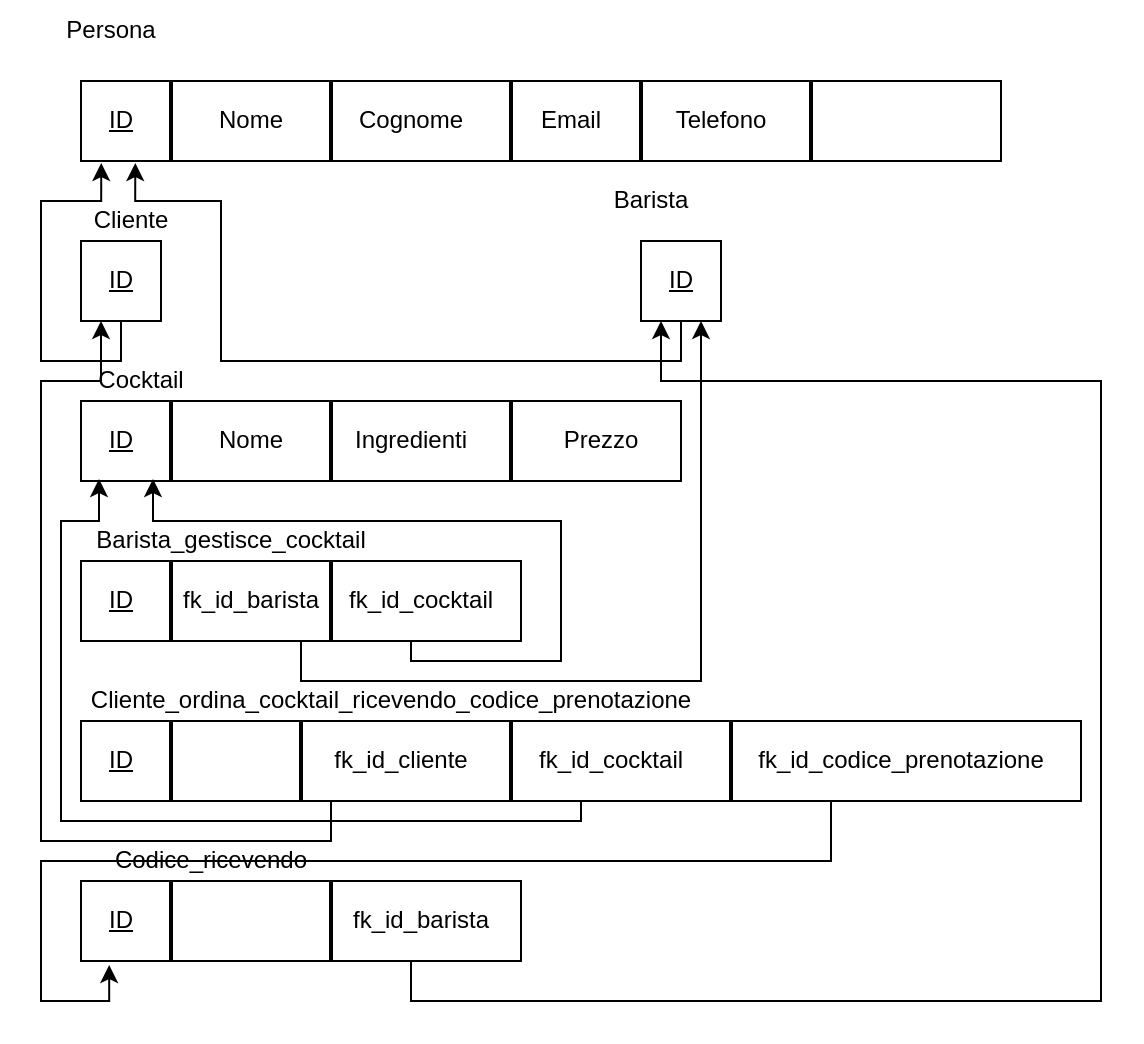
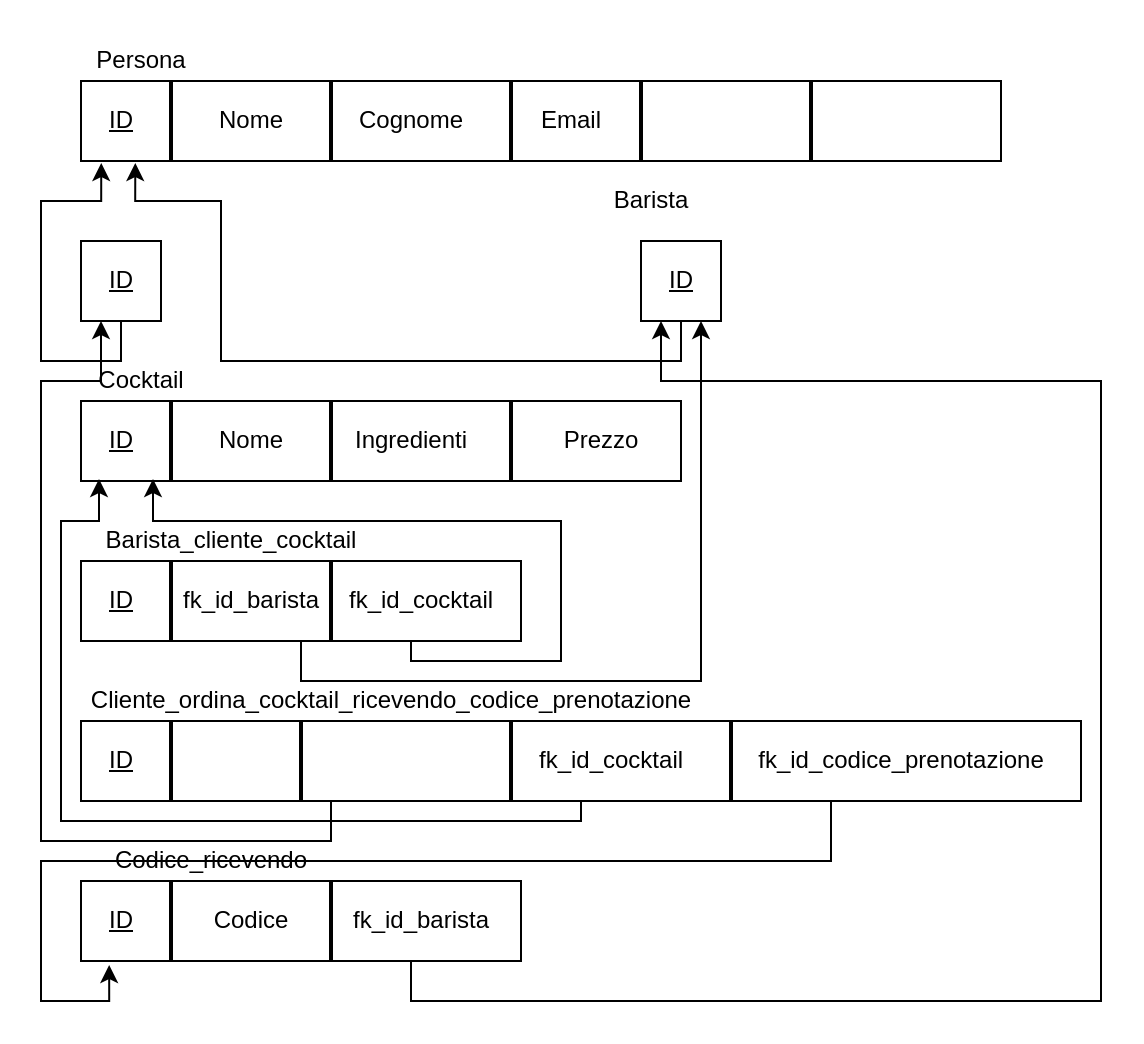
node "Persona": moved (111, 31) -> (141, 61)
node "Telefono": removed
node "Cliente": removed
node "Barista_gestisce_cocktail": label "Barista_gestisce_cocktail" -> "Barista_cliente_cocktail"
node "fk_id_cliente": removed
node "Codice": added
